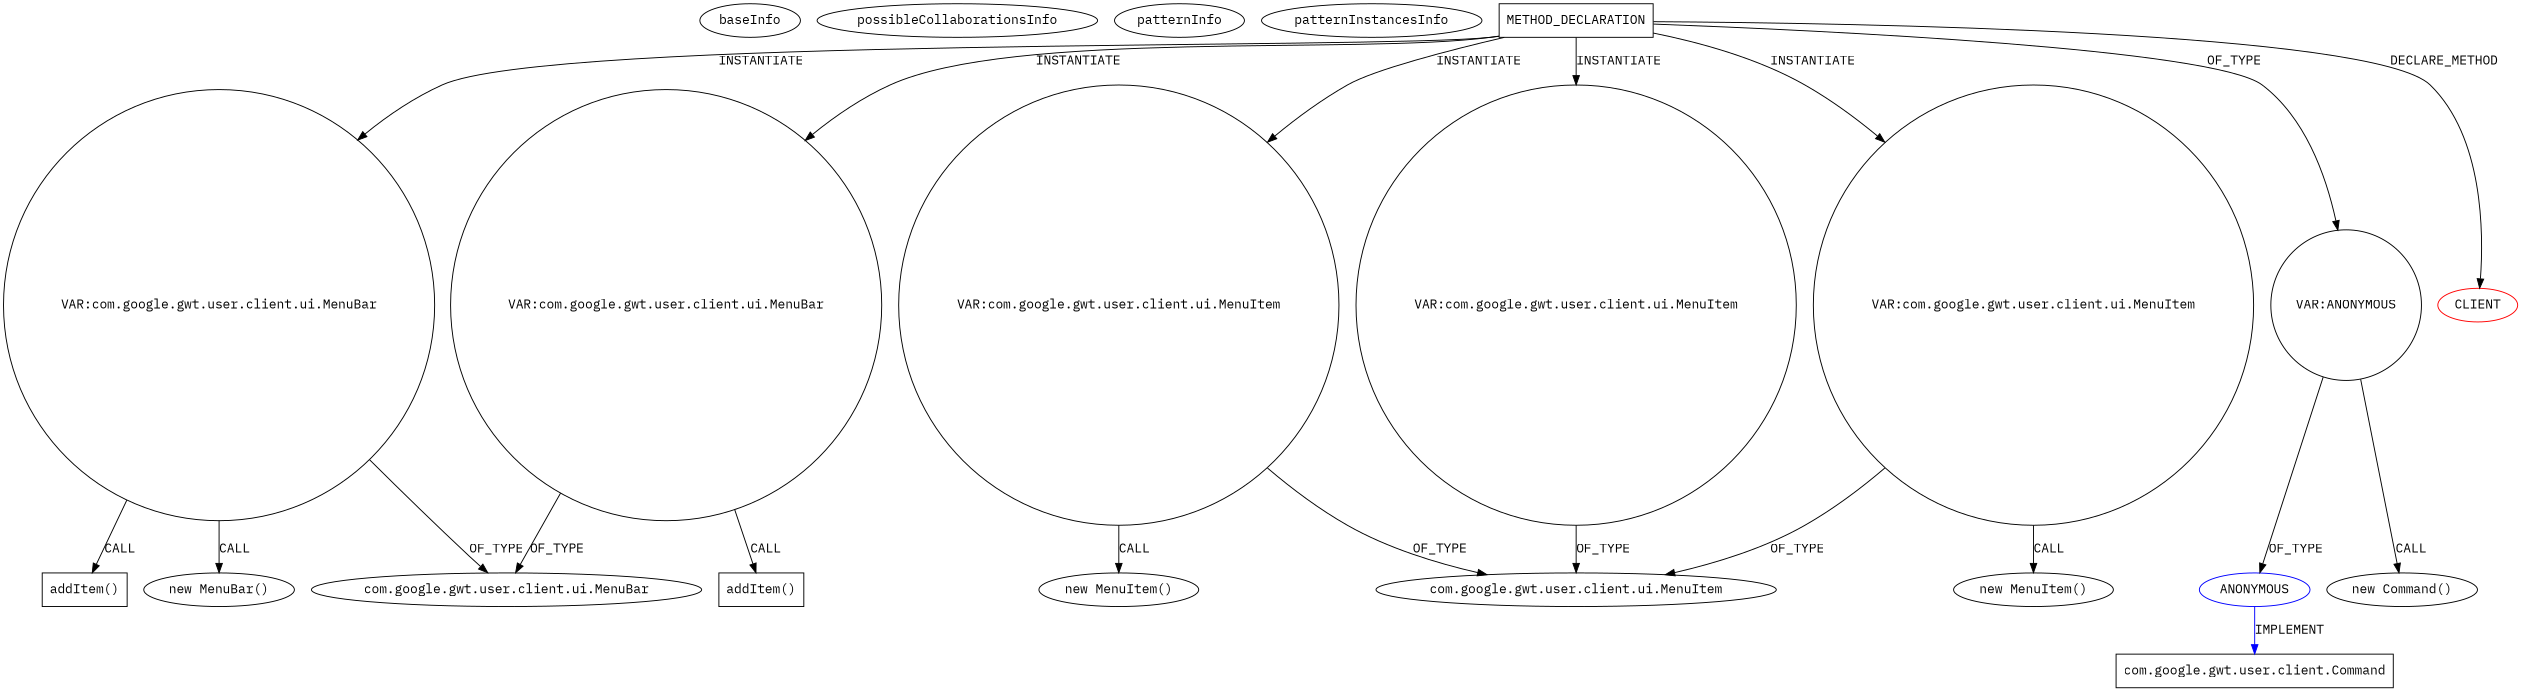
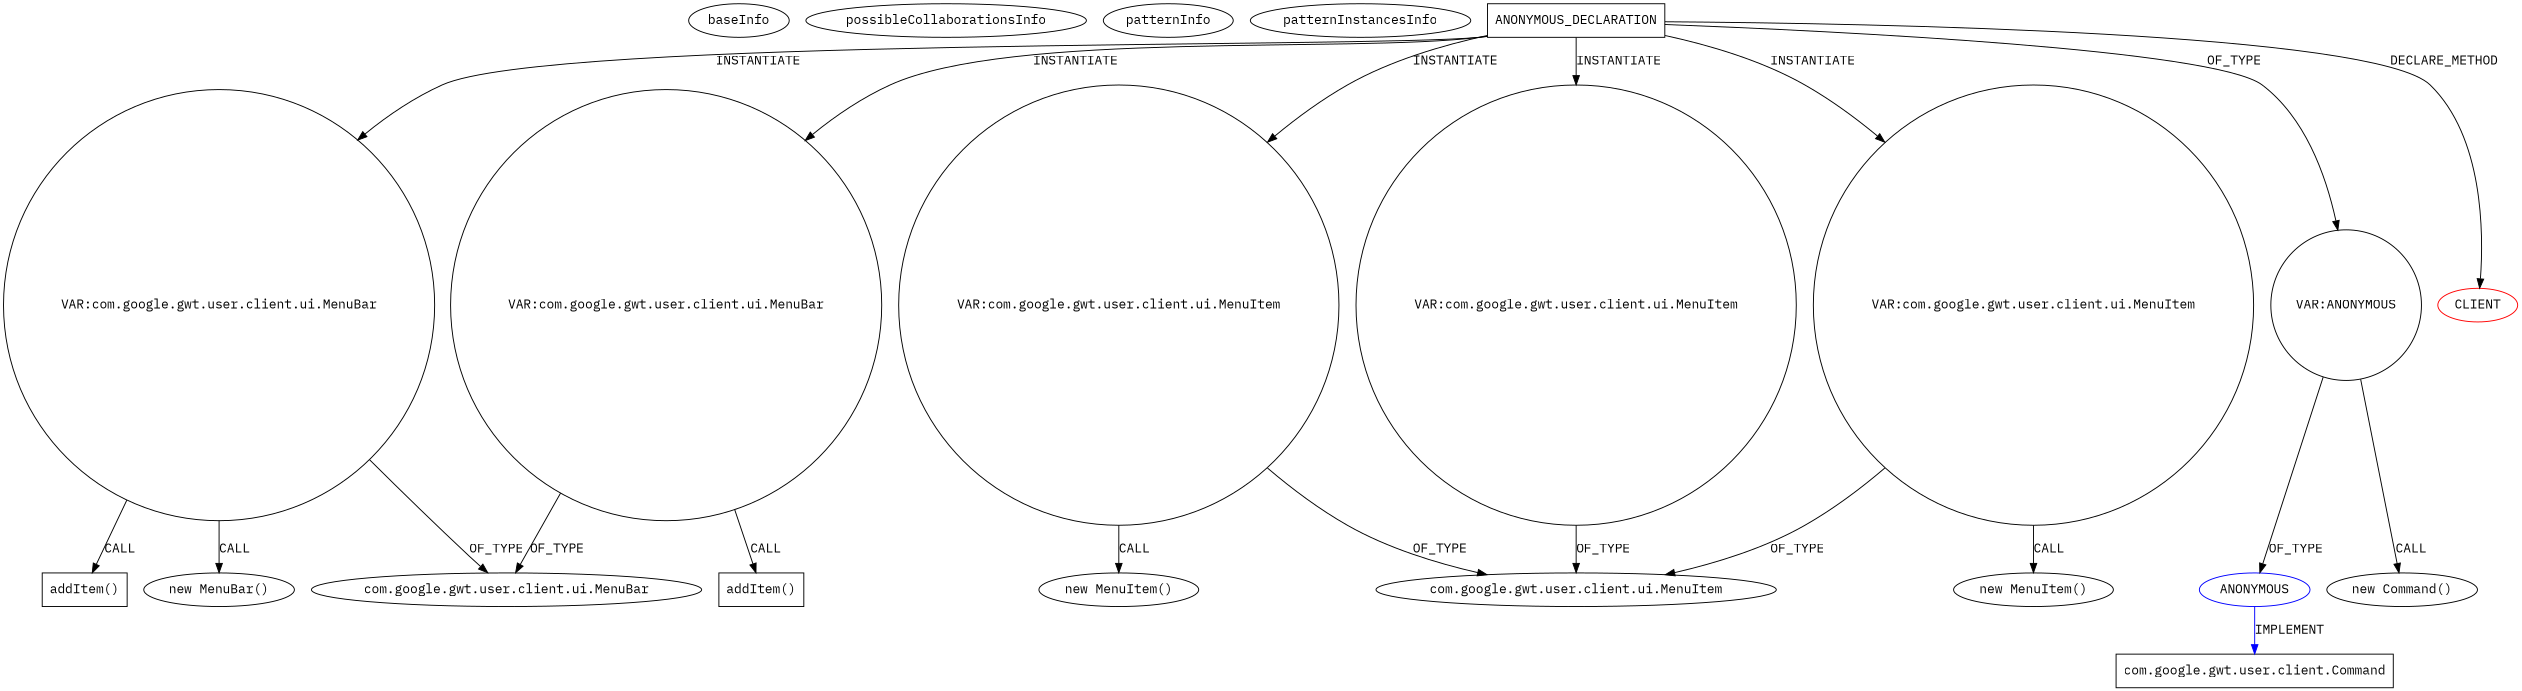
node "METHOD_DECLARATION": label "METHOD_DECLARATION" -> "ANONYMOUS_DECLARATION"
